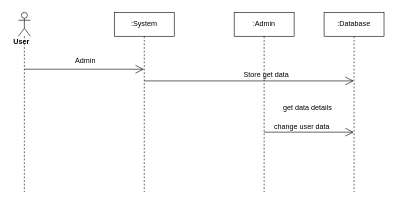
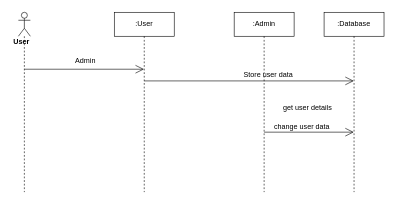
node ":System": label ":System" -> ":User"
node "Store get data": label "Store get data" -> "Store user data"
node "get data details": label "get data details" -> "get user details"
